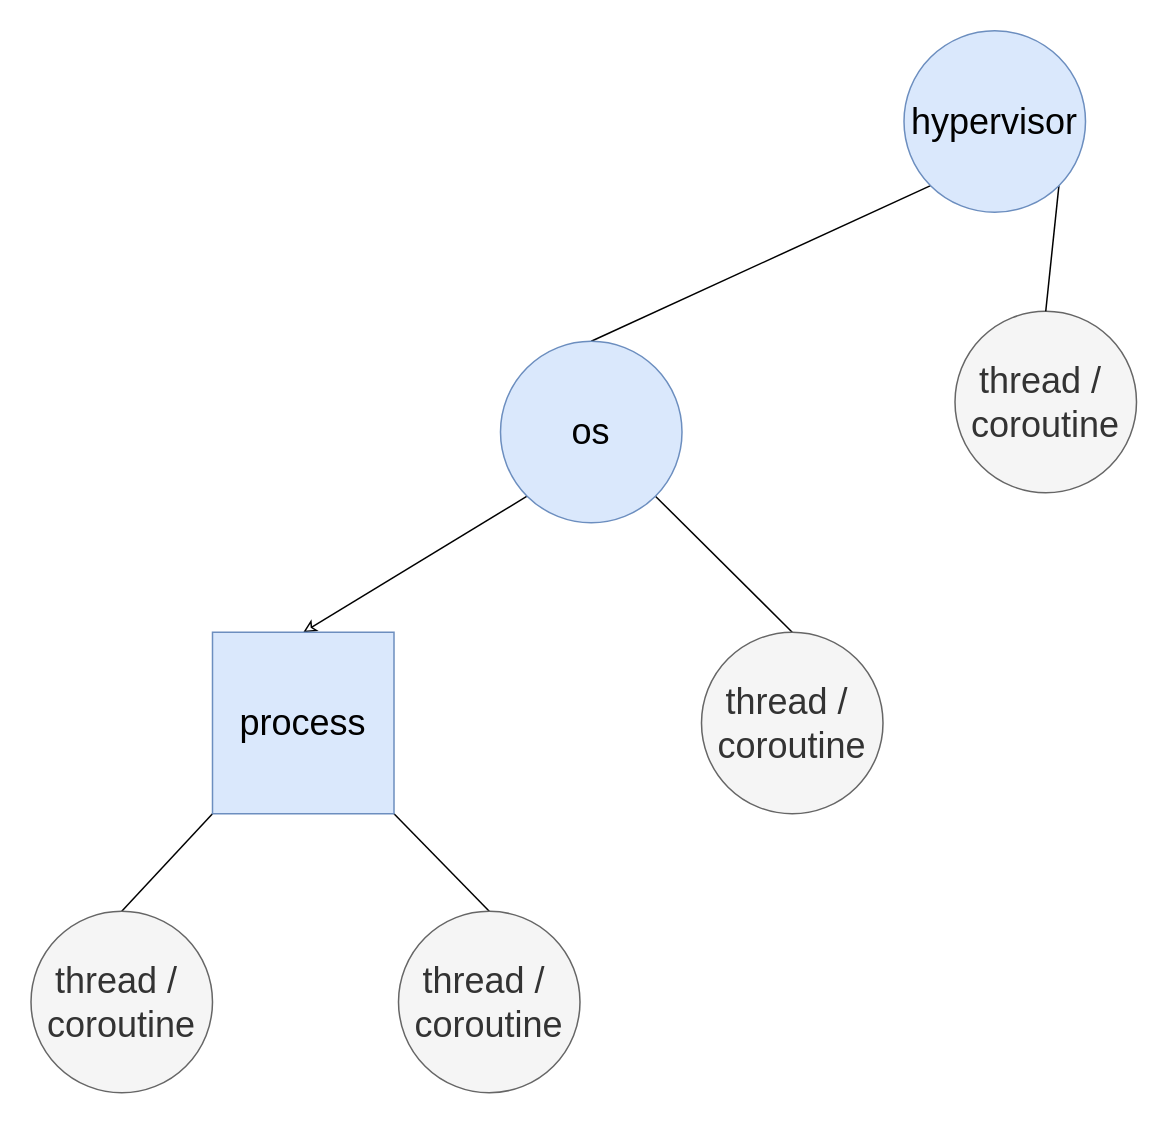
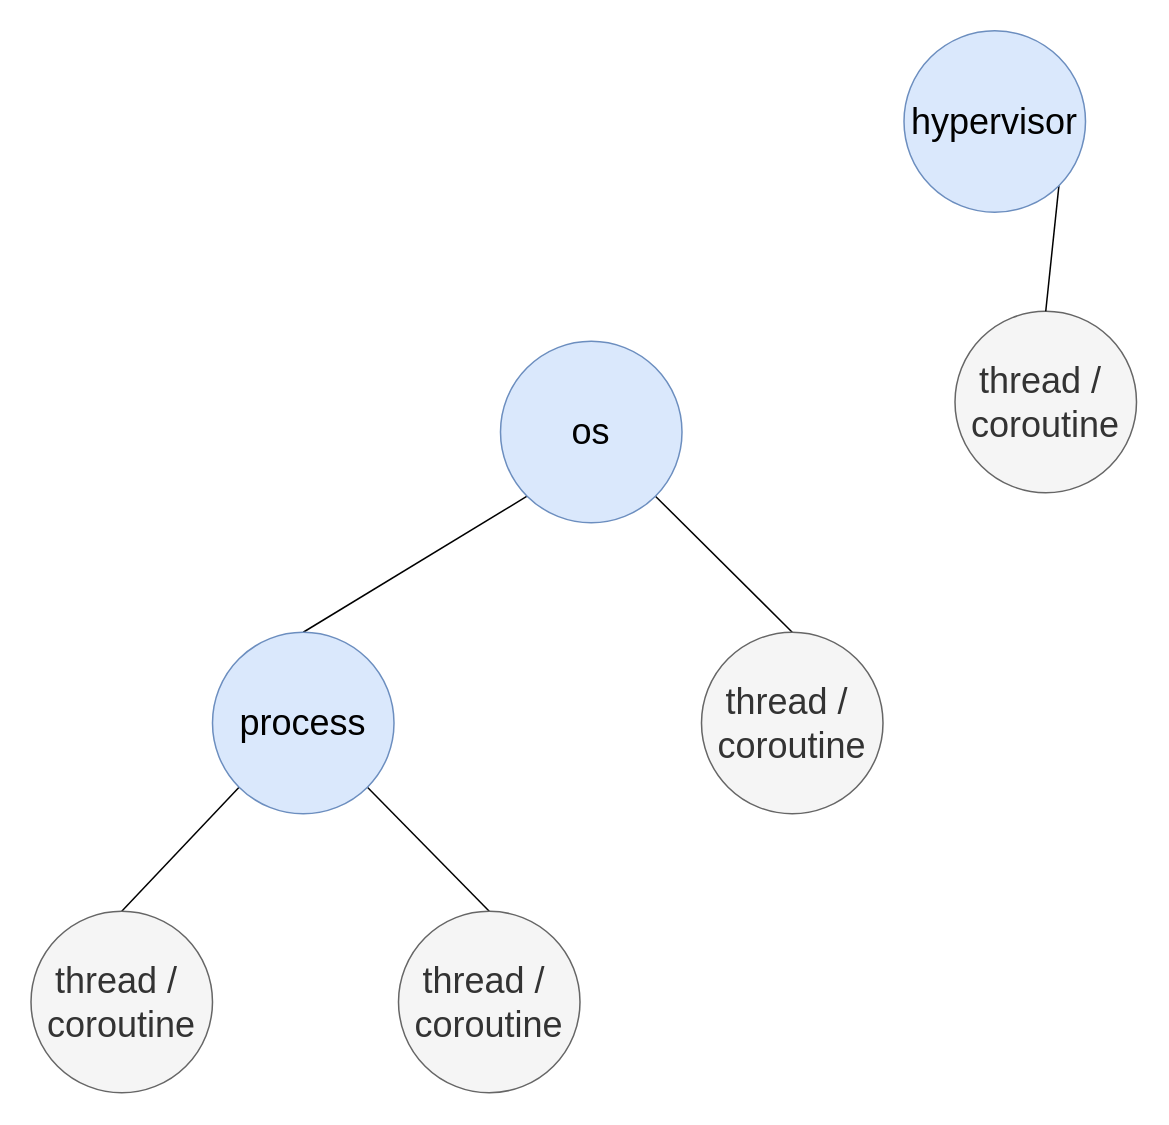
edge "hypervisor" -- "os": removed
edge "os" -> "process": arrowhead classic -> none
node "process": shape rectangle -> ellipse
